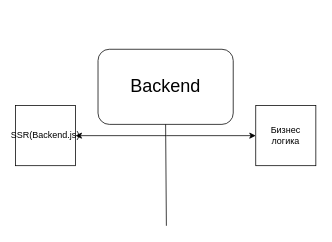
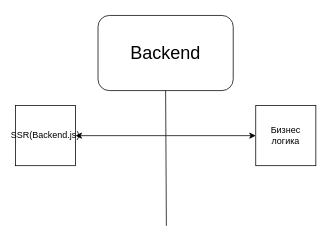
node "Backend": moved (165, 87) -> (165, 53)
